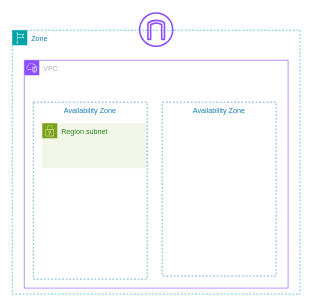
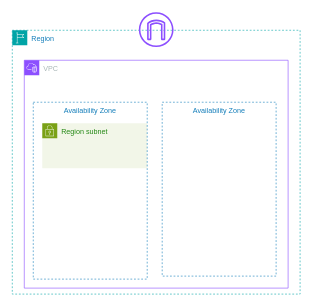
node "Zone": label "Zone" -> "Region"
